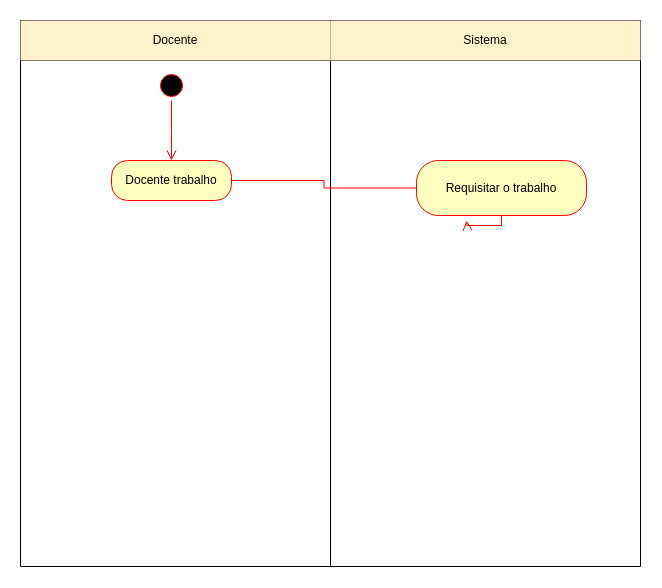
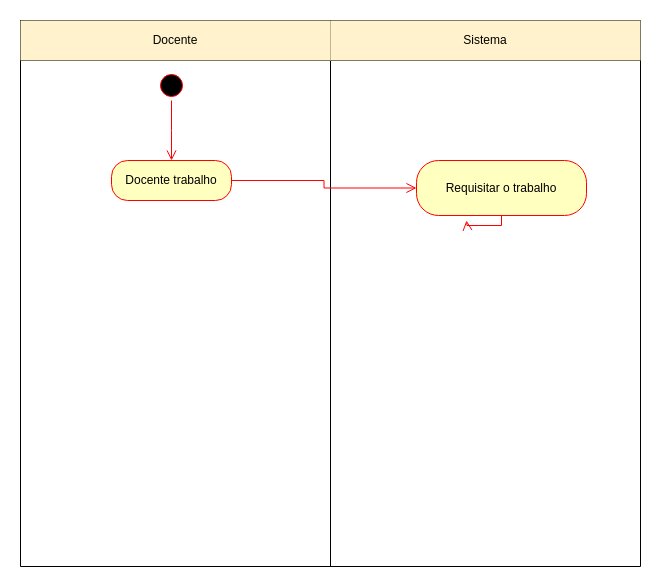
edge "Docente trabalho" -- "Requisitar o trabalho": arrowhead none -> open
